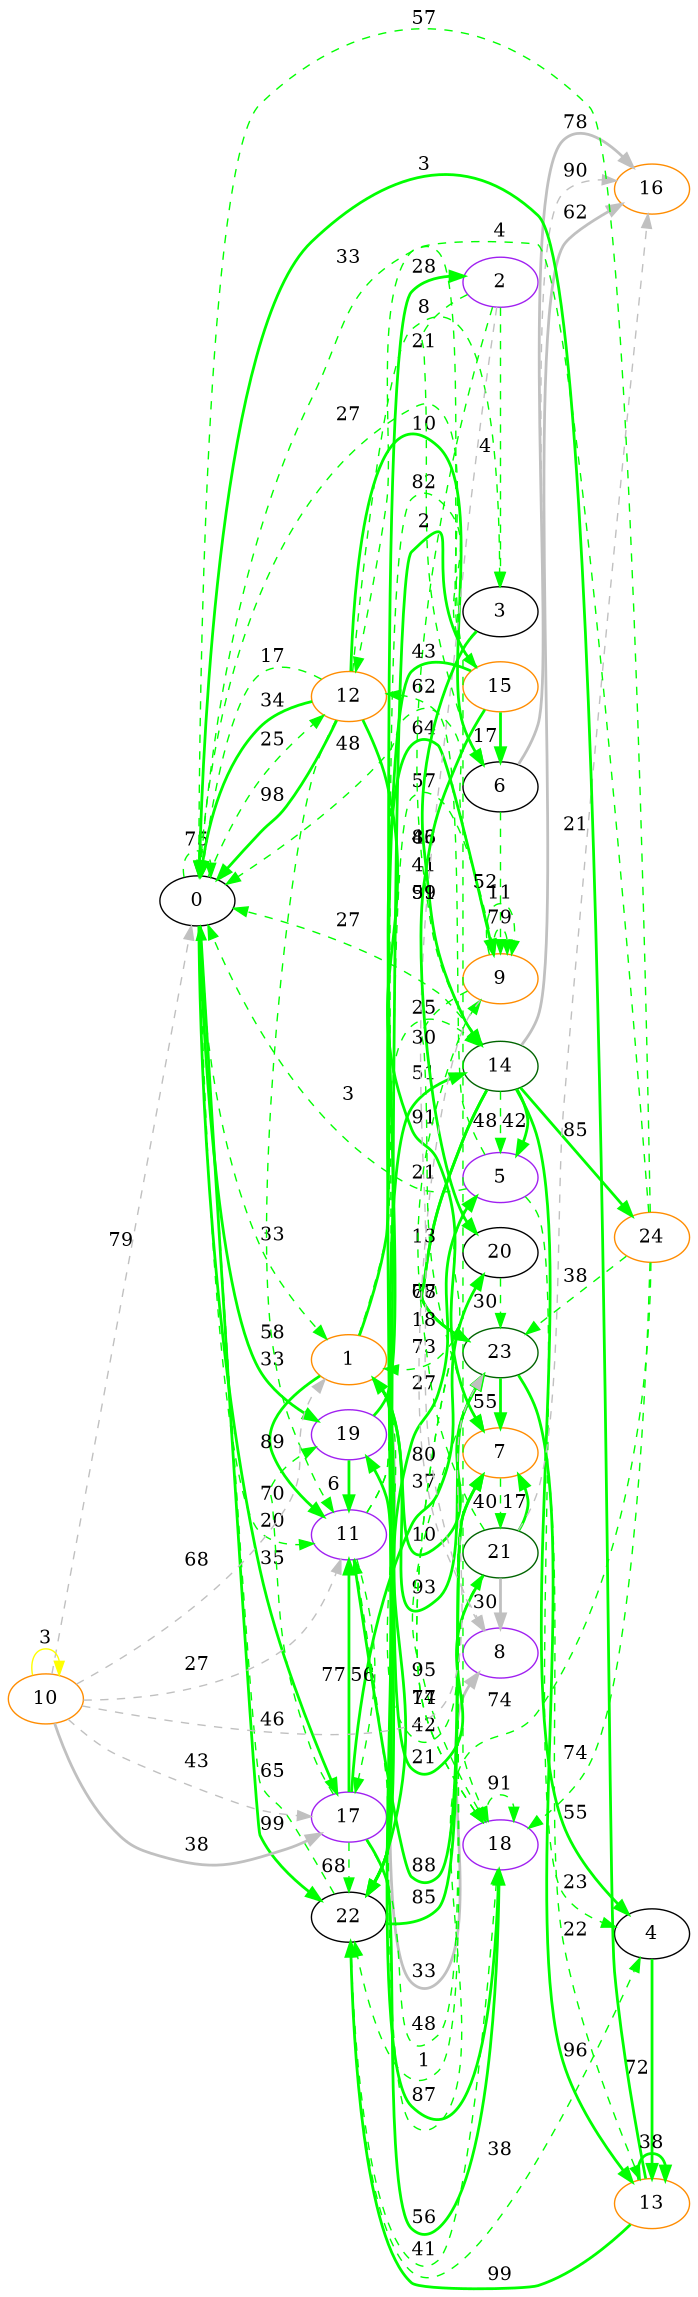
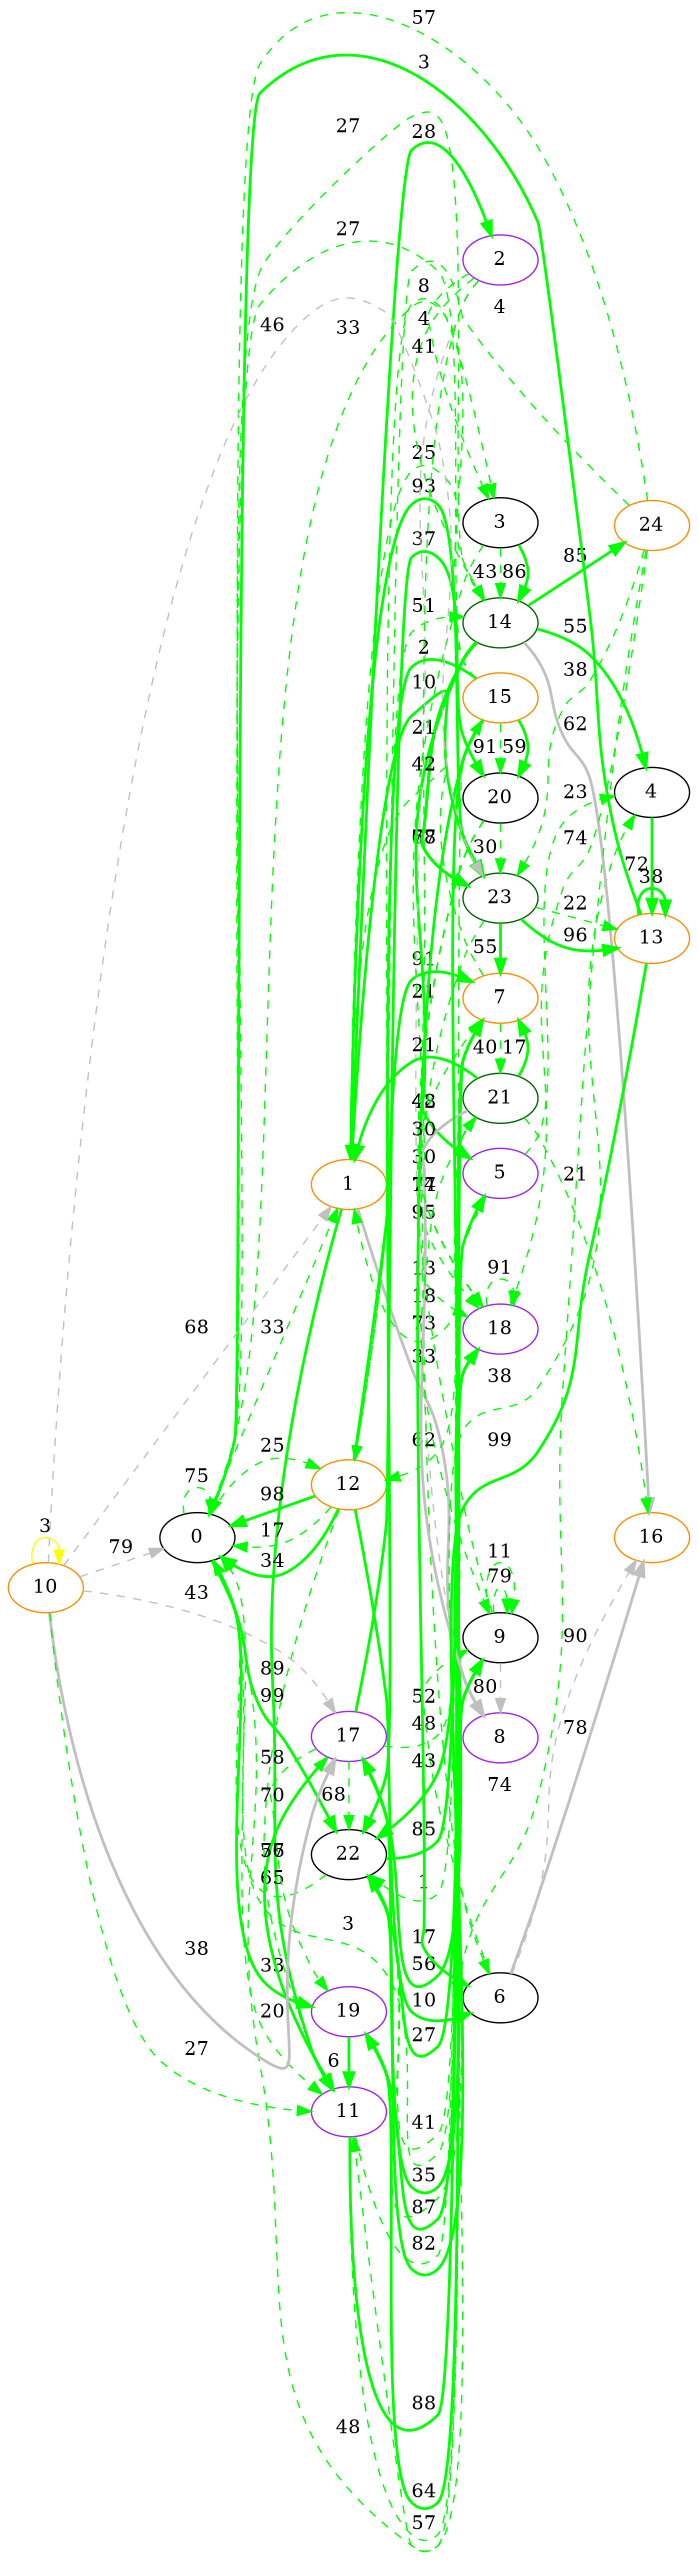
edge "21" -> "16": color grey -> green
node "9": color darkorange -> black
edge "22" -> "14": style bold -> dashed
edge "0" -> "17": now "9" -> "17"
edge "10" -> "11": color grey -> green
